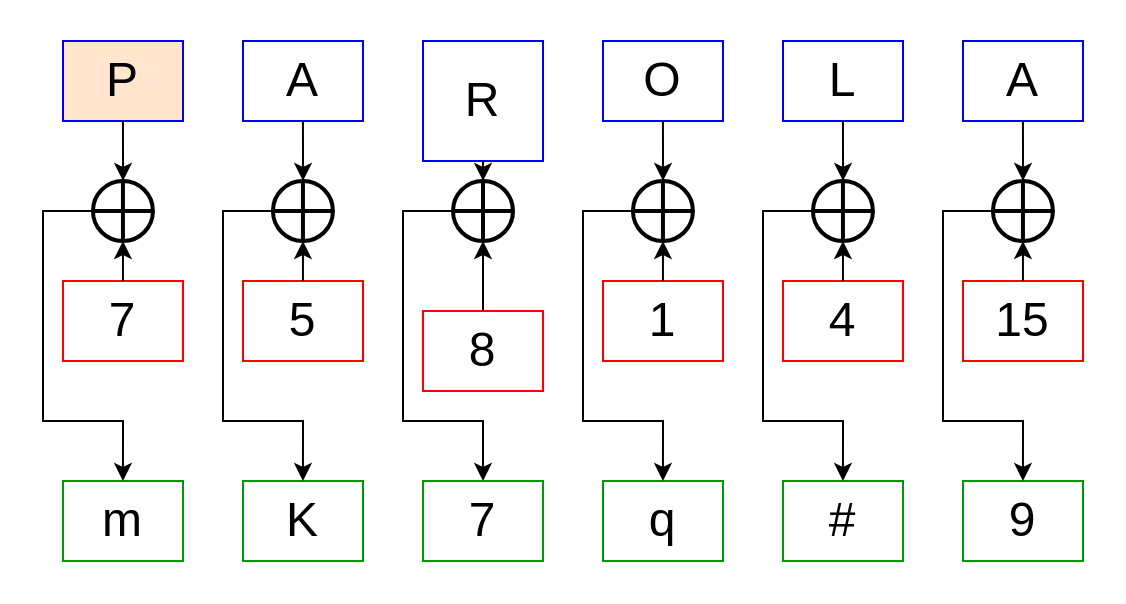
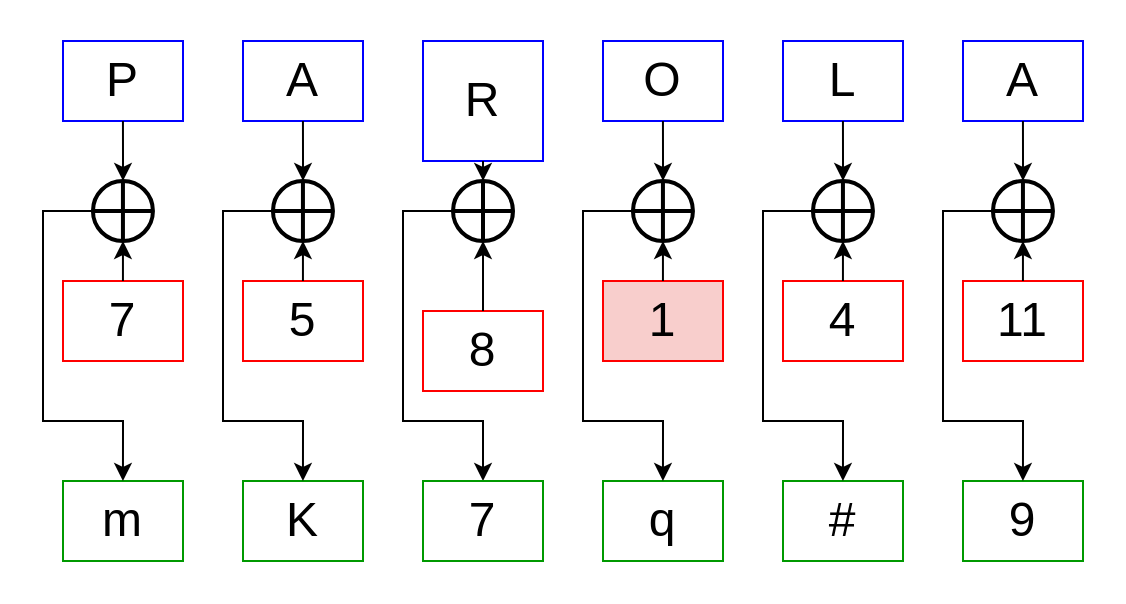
node "P": fillcolor #ffe6cc -> #ffffff
node "1": fillcolor #ffffff -> #f8cecc
node "15": label "15" -> "11"
